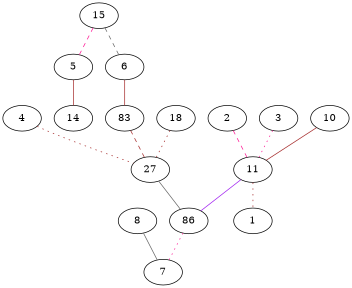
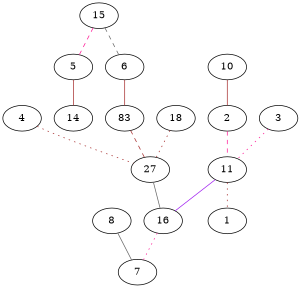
edge "10" -- "11": now "10" -- "2"
node "86": label "86" -> "16"
